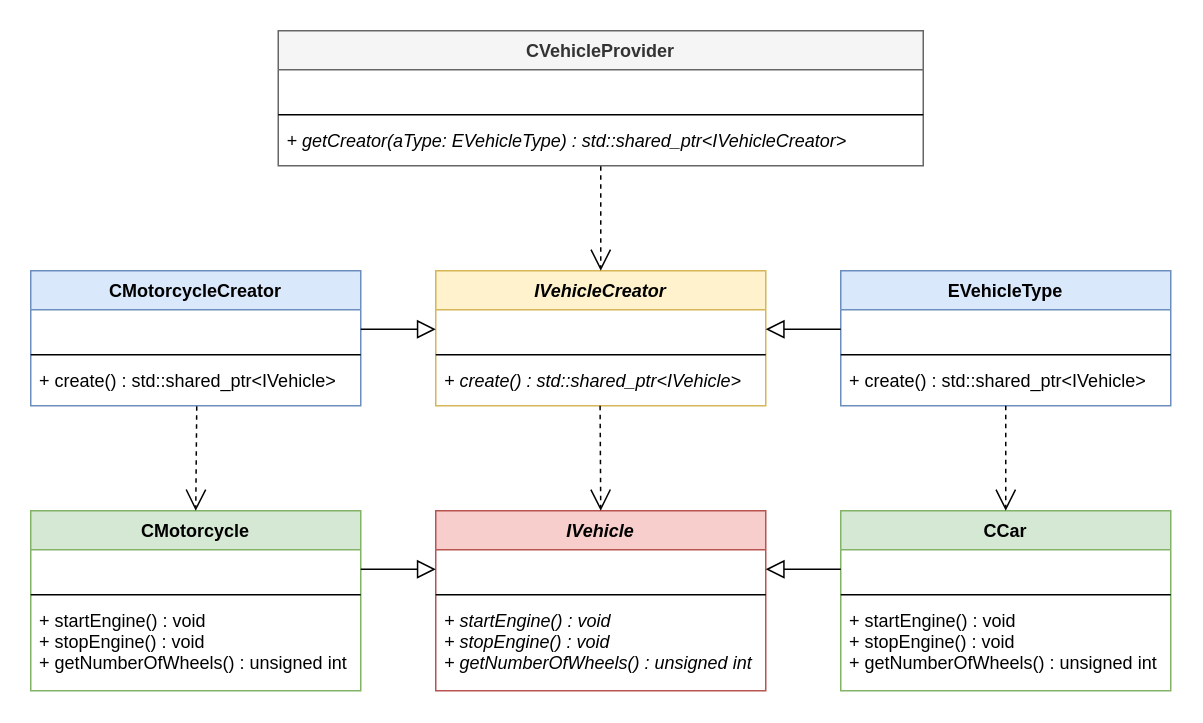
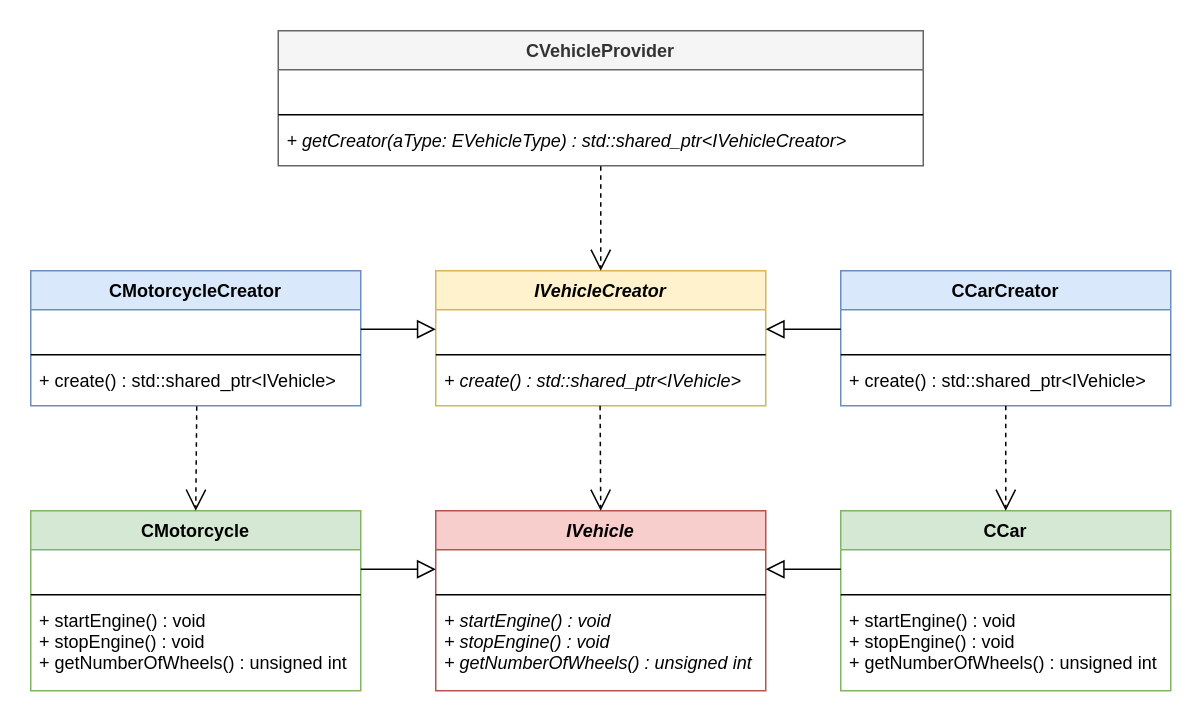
node "EVehicleType": label "EVehicleType" -> "CCarCreator"
